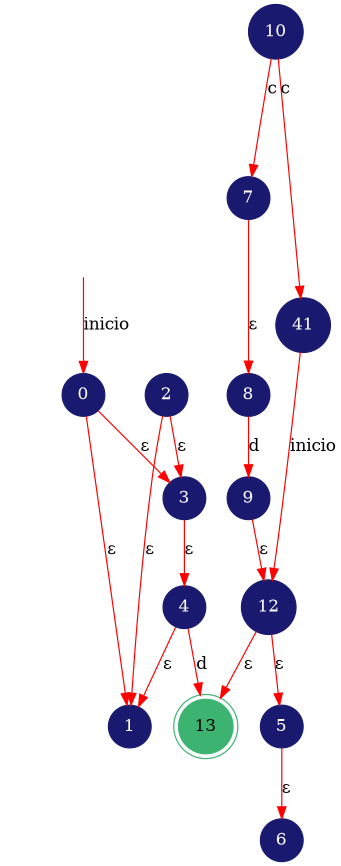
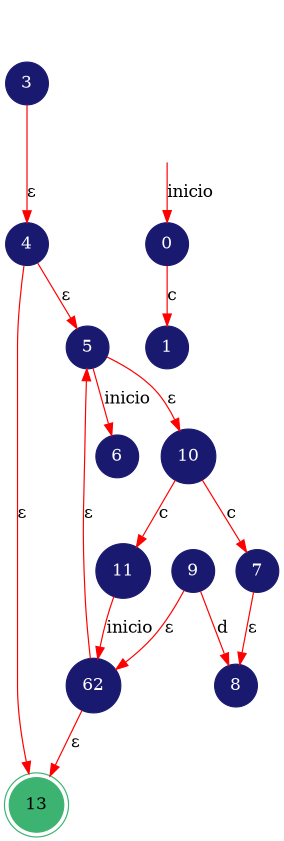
node "41": label "41" -> "11"
edge "5" -> "10": added, label "ε"
node "2": removed
edge "8" -> "9": reversed
edge "0" -> "3": removed, label "ε"
edge "0" -> "1": label "ε" -> "c"
node "12": label "12" -> "62"
edge "4" -> "1": now "4" -> "5"
edge "4" -> "13": label "d" -> "ε"
edge "5" -> "6": label "ε" -> "inicio"
